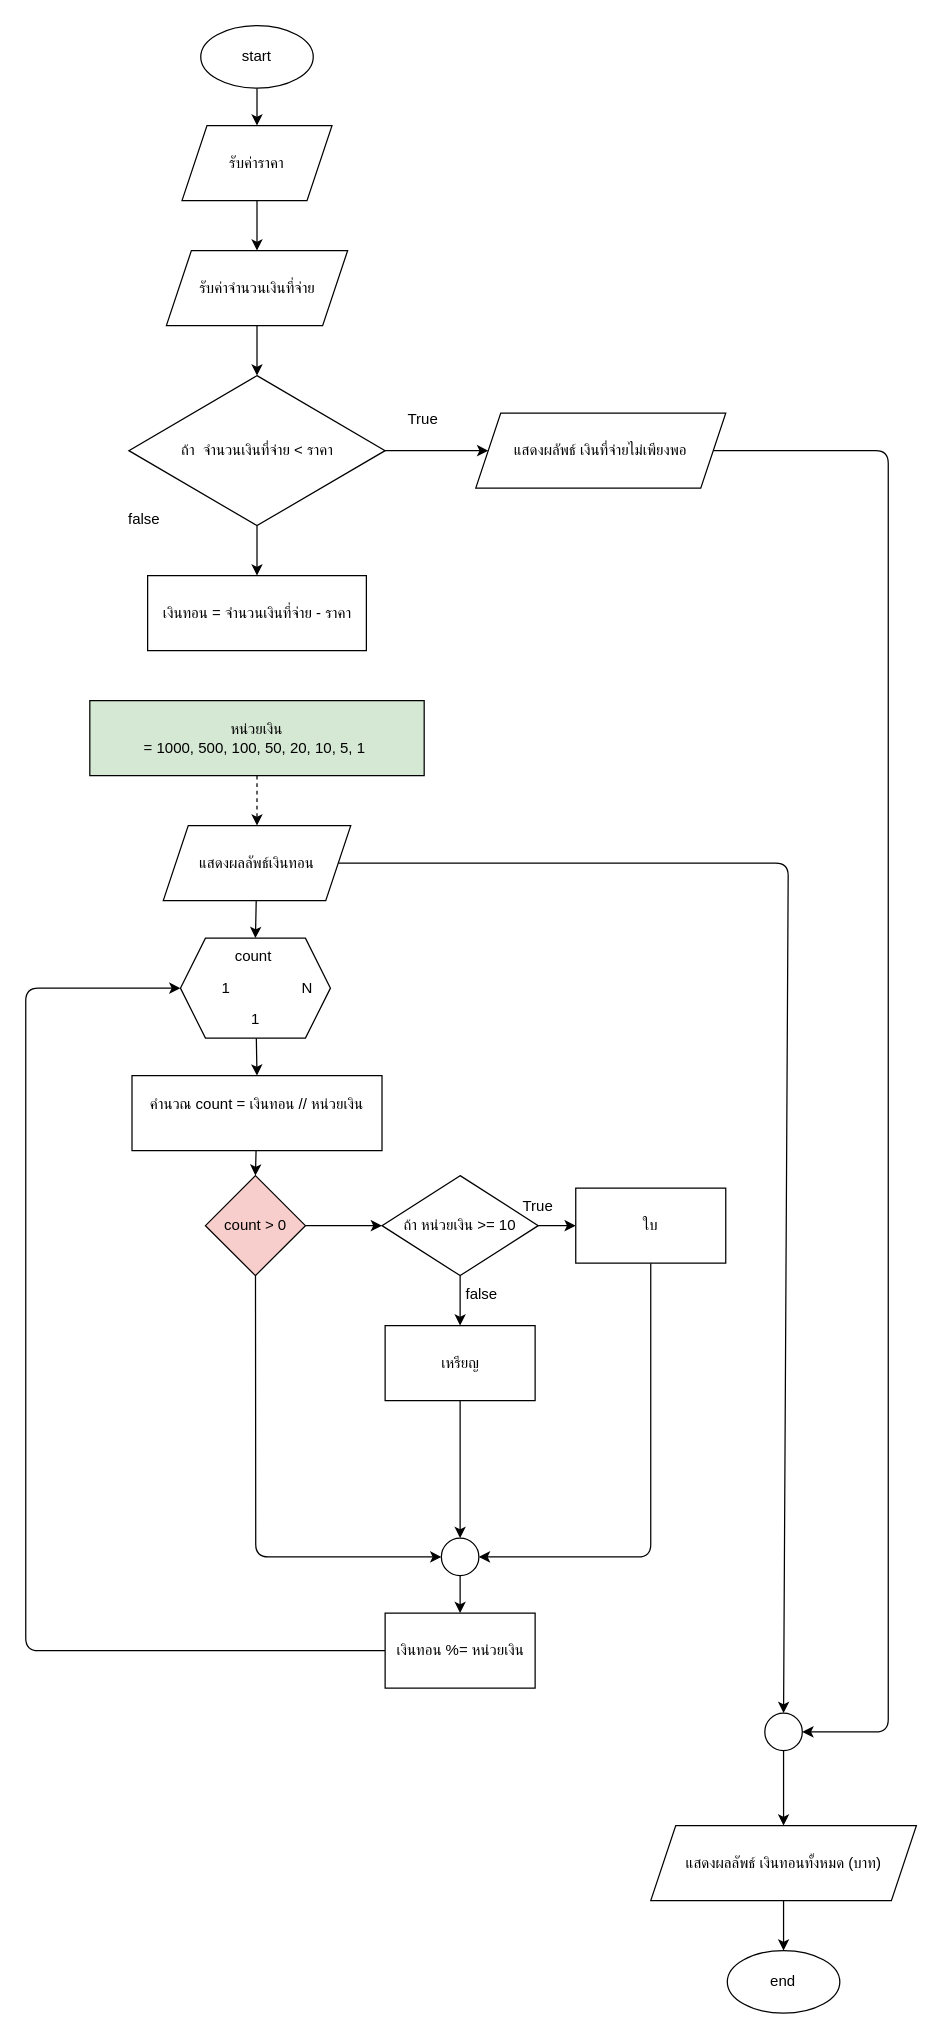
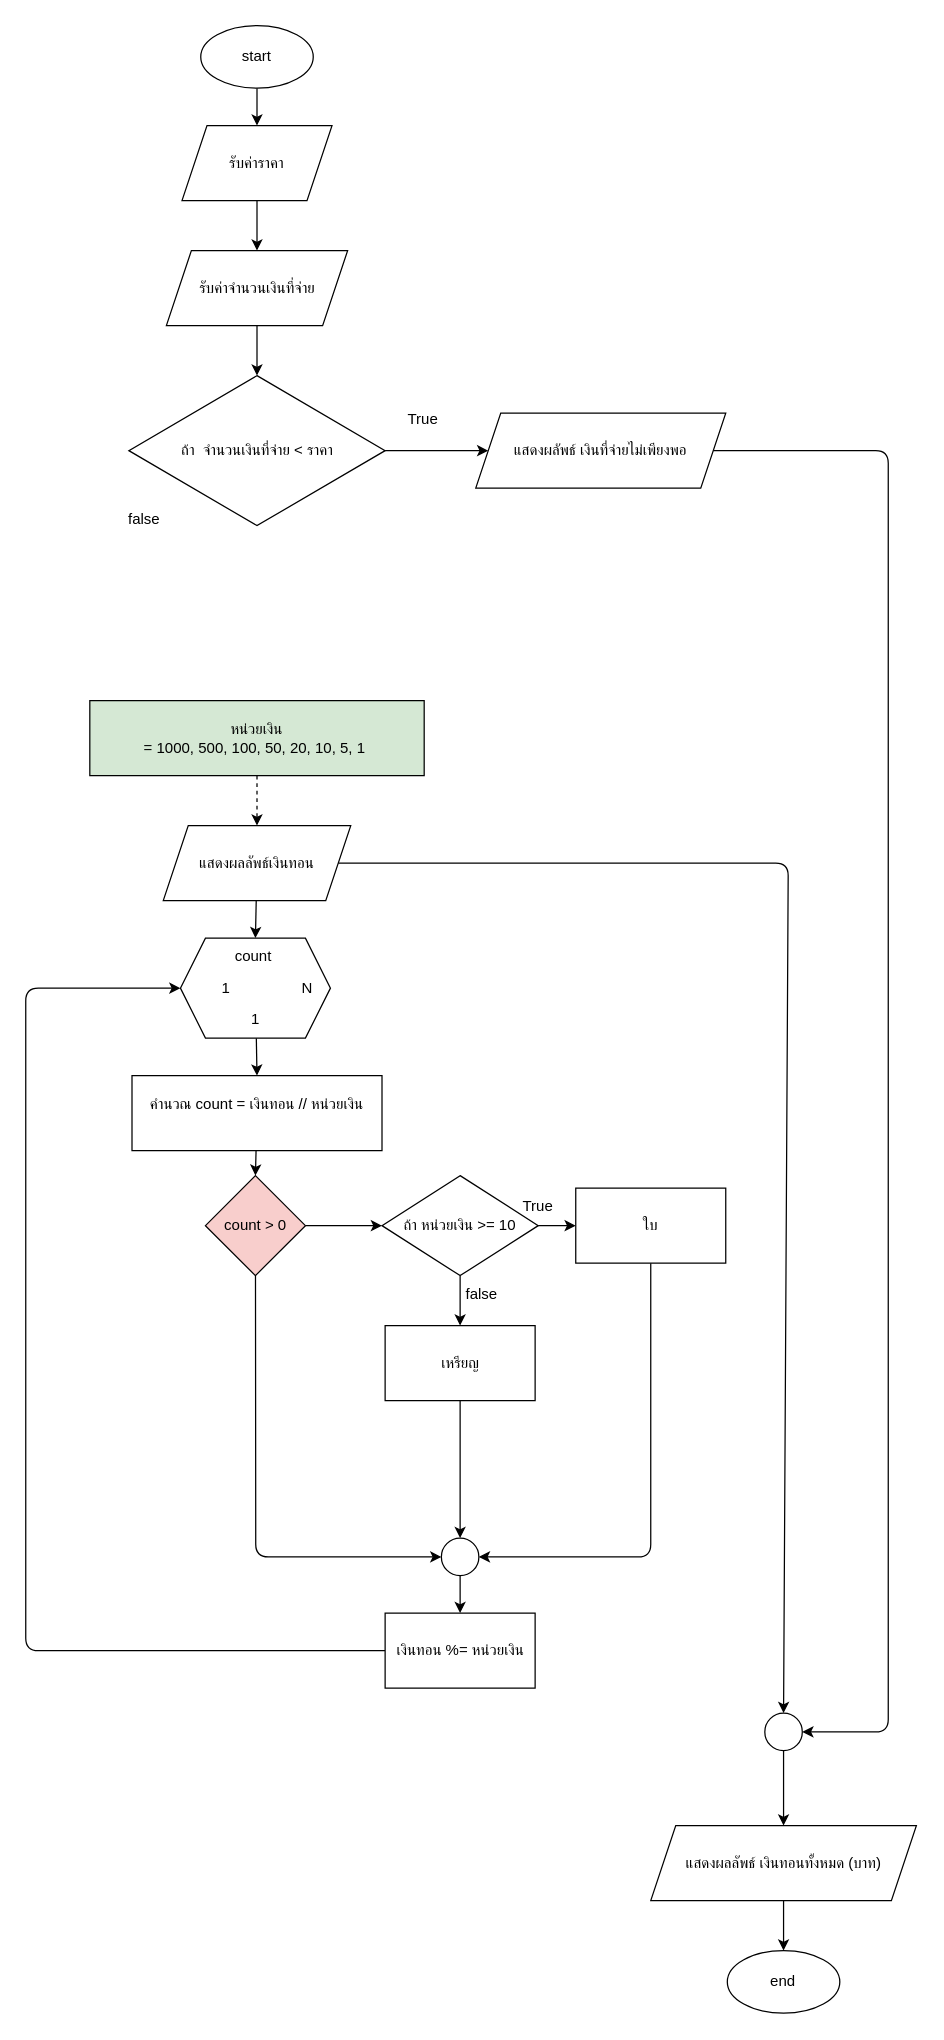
edge "ถ้า จำนวนเงินที่จ่าย < ราคา" -> "เงินทอน = จำนวนเงินที่จ่าย - ราคา": removed
node "เงินทอน = จำนวนเงินที่จ่าย - ราคา": removed
